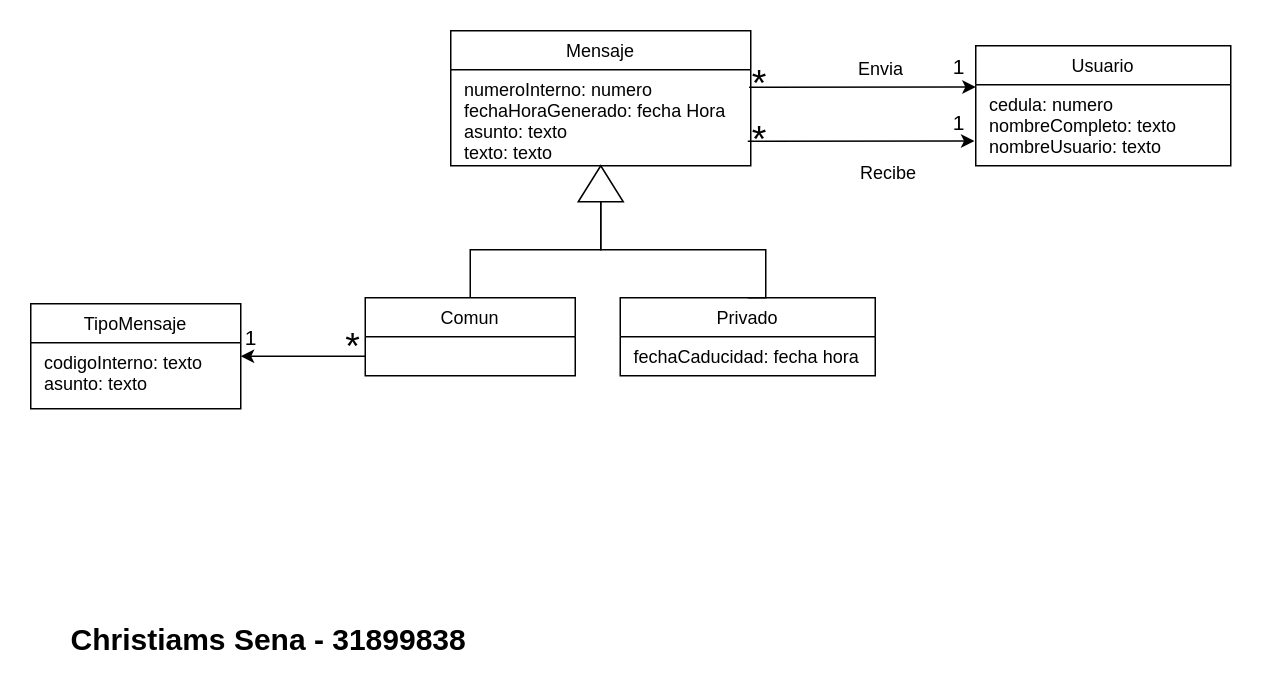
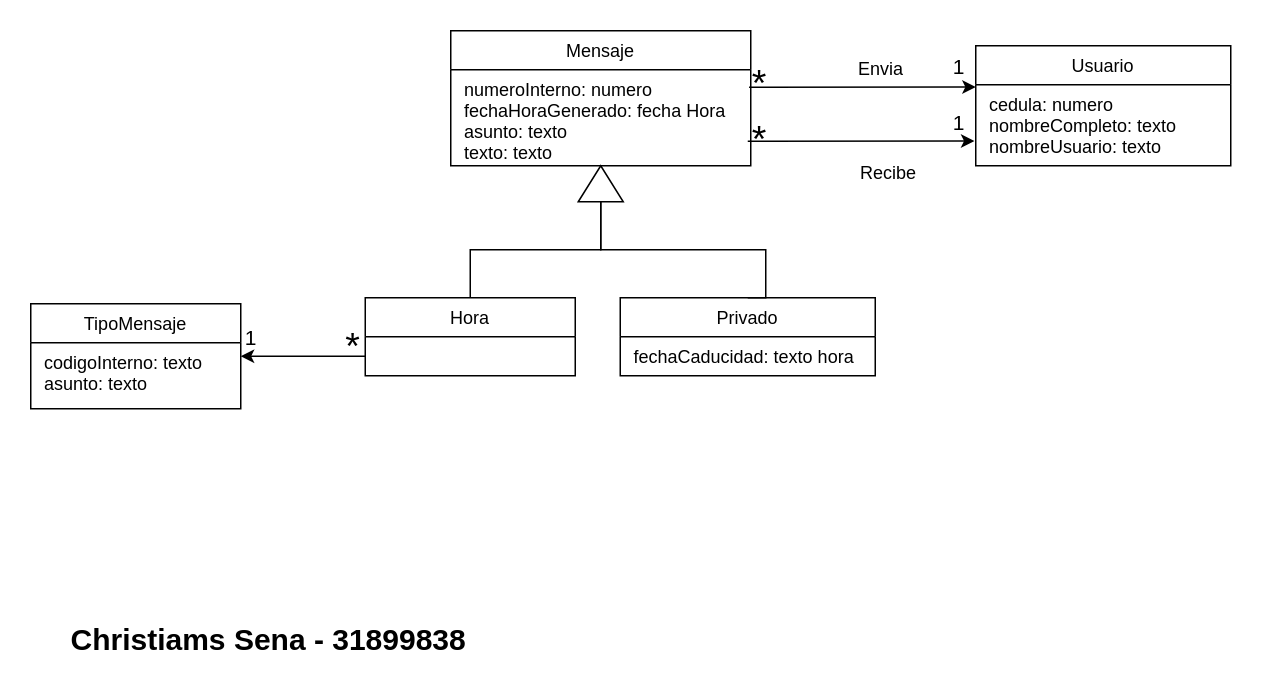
node "Comun": label "Comun" -> "Hora"
node "fechaCaducidad: fecha hora": label "fechaCaducidad: fecha hora" -> "fechaCaducidad: texto hora"
